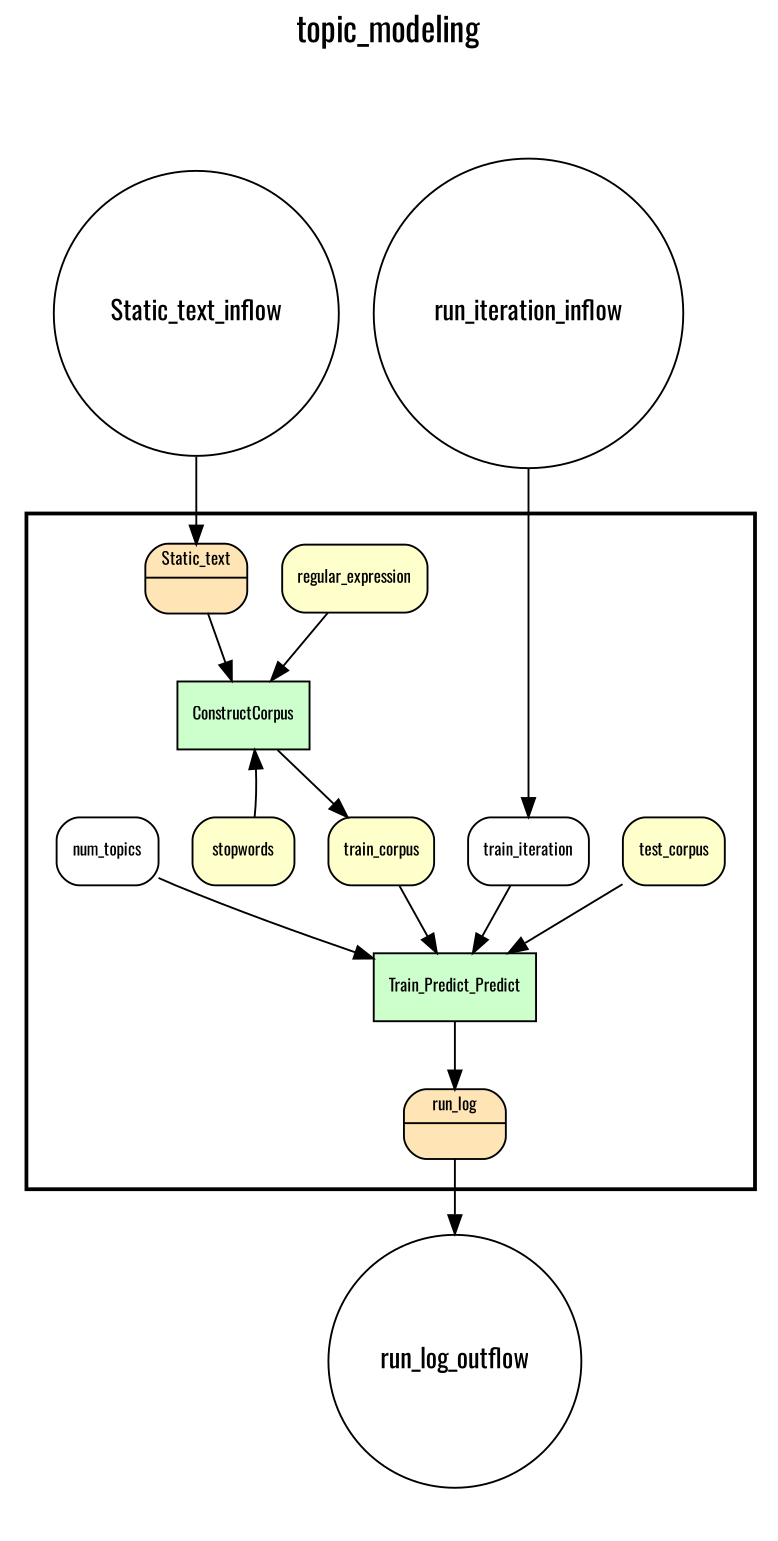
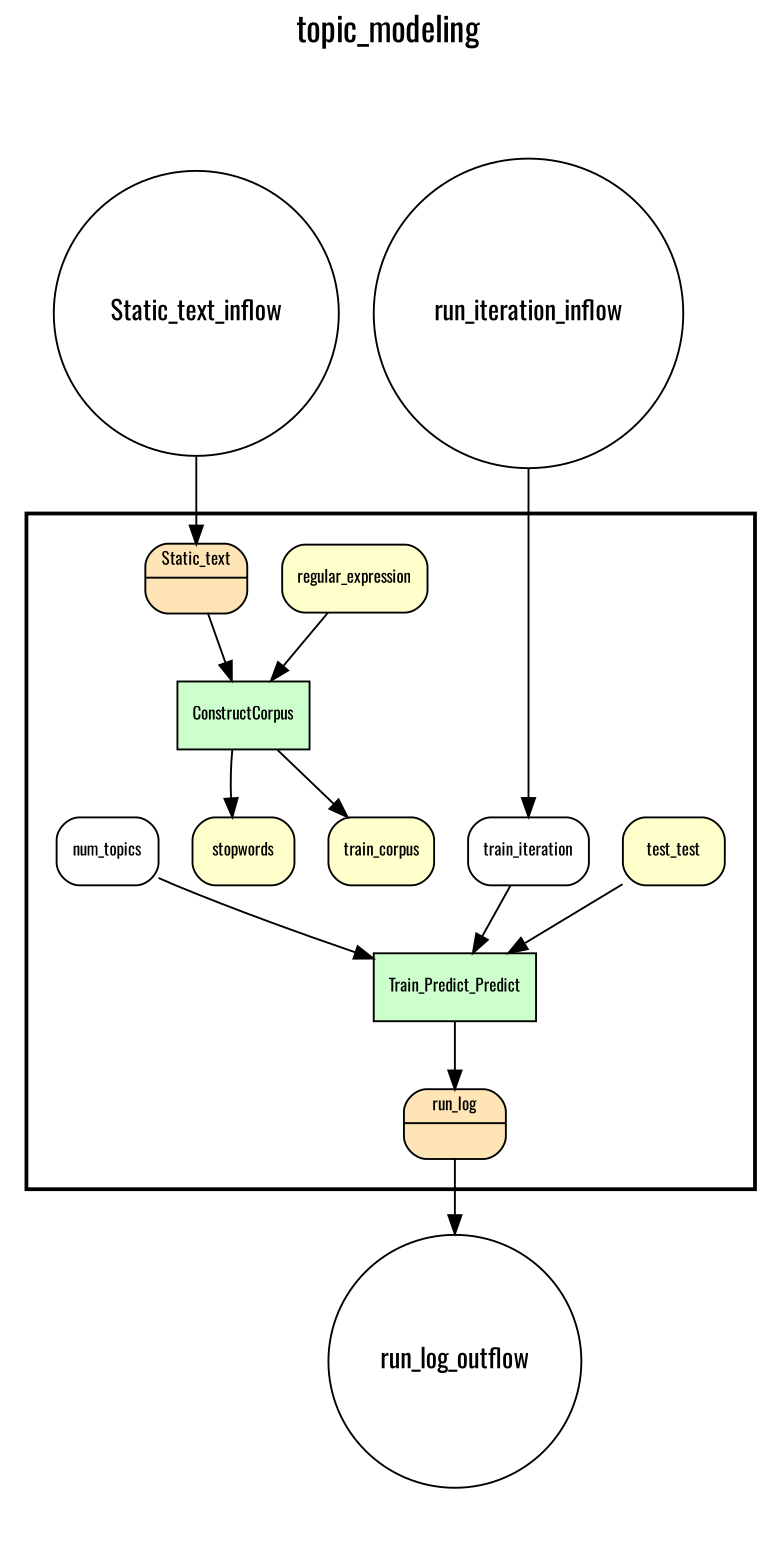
edge "stopwords" -> "ConstructCorpus": reversed
node "test_corpus": label "test_corpus" -> "test_test"
edge "train_corpus" -> "Train_Predict_Predict": removed
